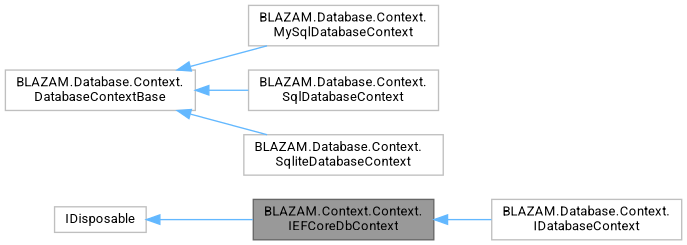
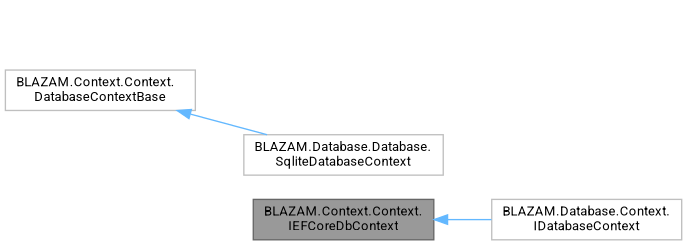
node "BLAZAM.Database.Context. MySqlDatabaseContext": removed
node "BLAZAM.Database.Context. DatabaseContextBase": label "BLAZAM.Database.Context. DatabaseContextBase" -> "BLAZAM.Context.Context. DatabaseContextBase"
node "BLAZAM.Database.Context. SqlDatabaseContext": removed
node "BLAZAM.Database.Context. SqliteDatabaseContext": label "BLAZAM.Database.Context. SqliteDatabaseContext" -> "BLAZAM.Database.Database. SqliteDatabaseContext"
node "IDisposable": removed
